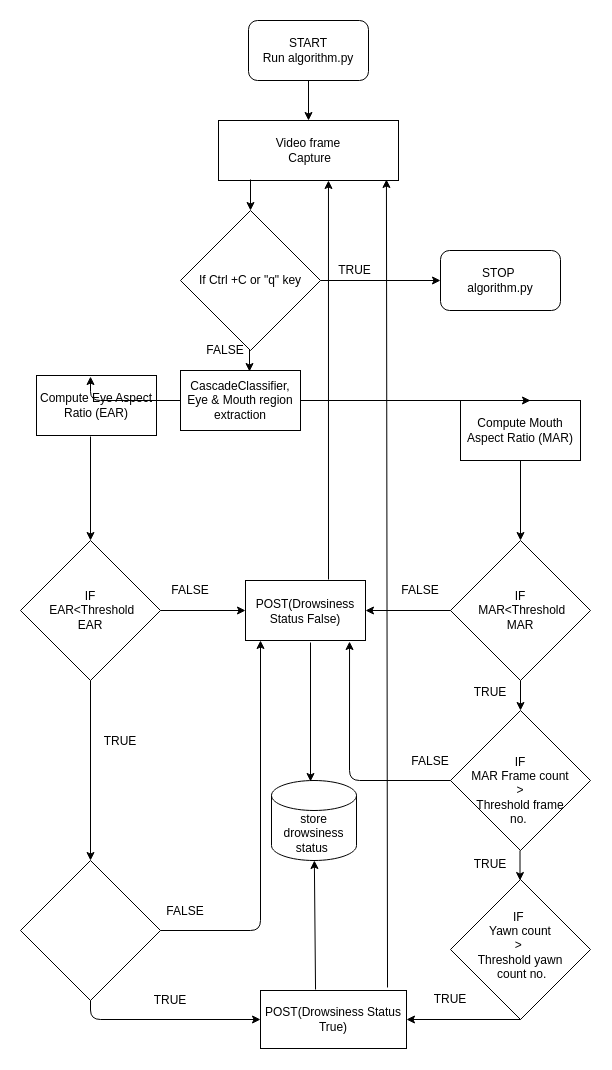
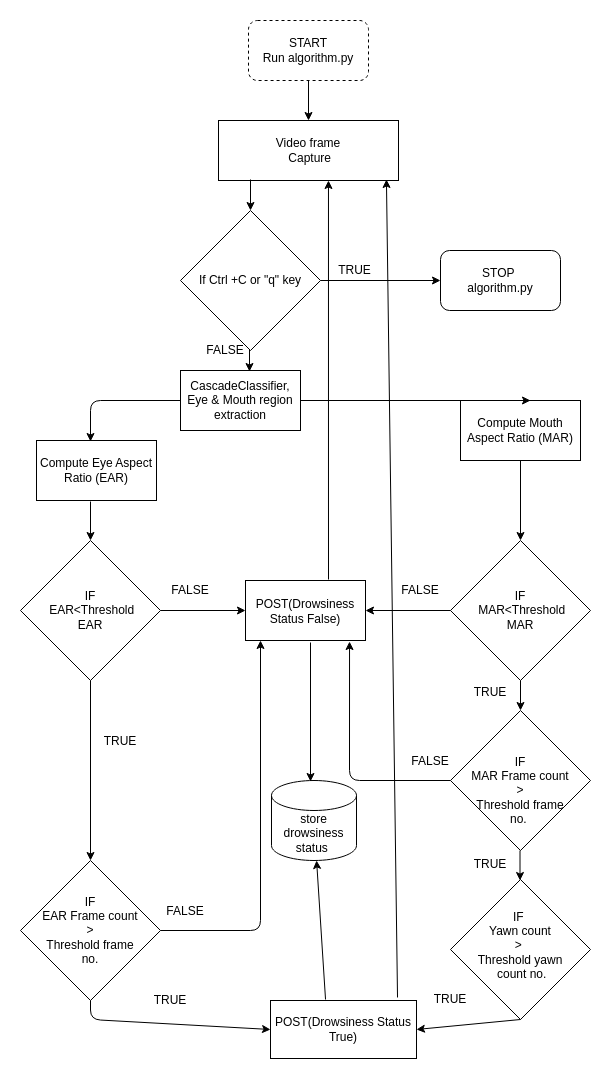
node "START Run algorithm.py": style solid -> dashed
node "Compute Eye Aspect Ratio (EAR)": moved (97, 406) -> (97, 471)
node "IF EAR Frame count > Threshold frame no.": added
node "POST(Drowsiness Status True)": moved (334, 1020) -> (344, 1030)
